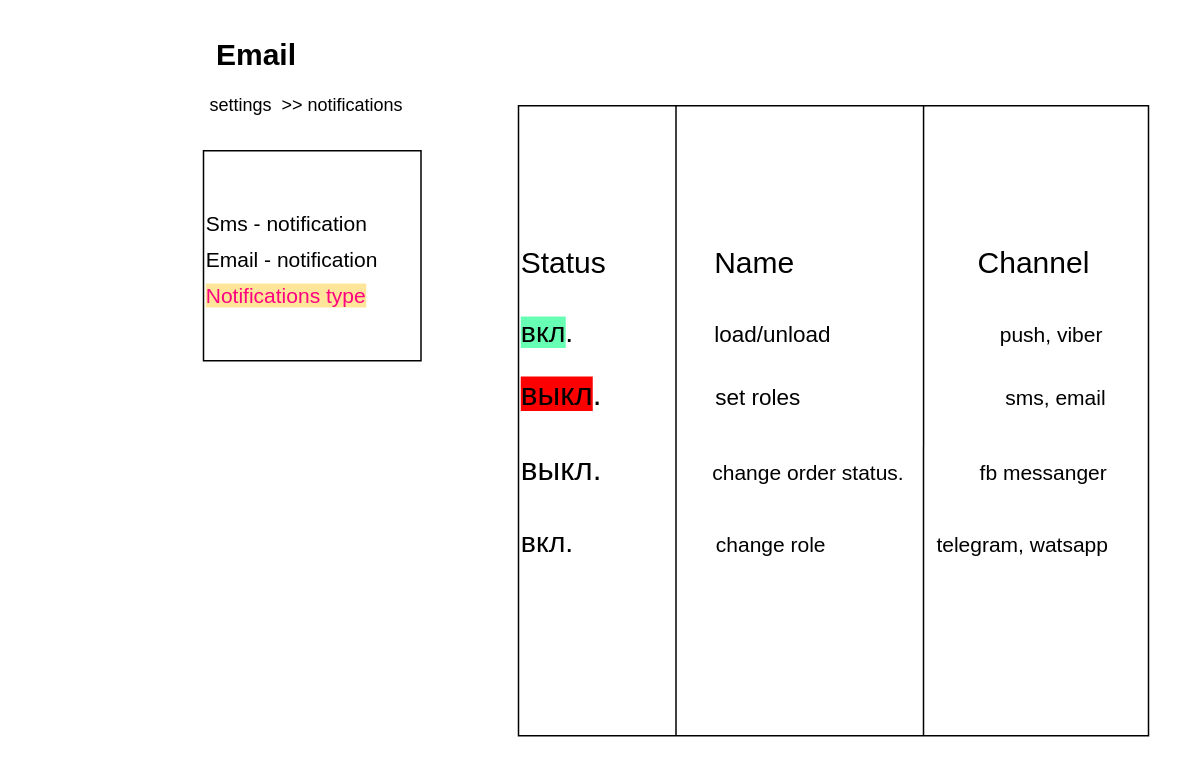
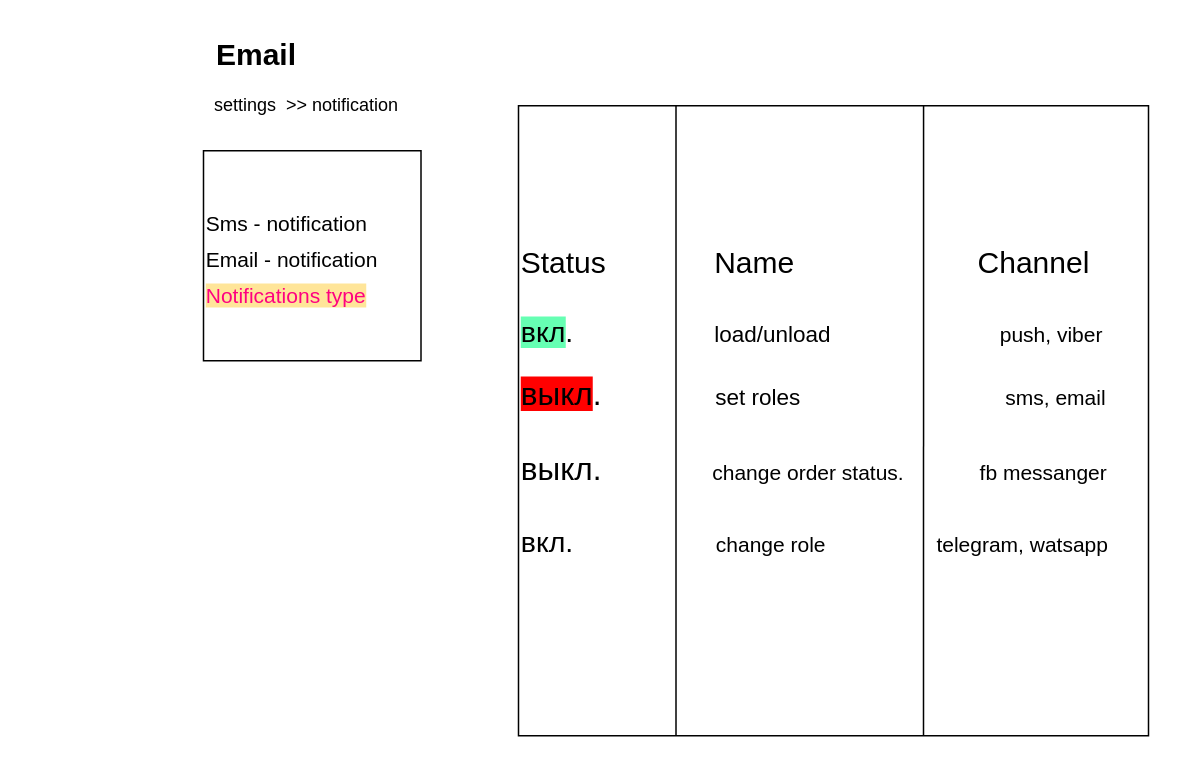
node "settings >> notifications": label "settings >> notifications" -> "settings >> notification"
